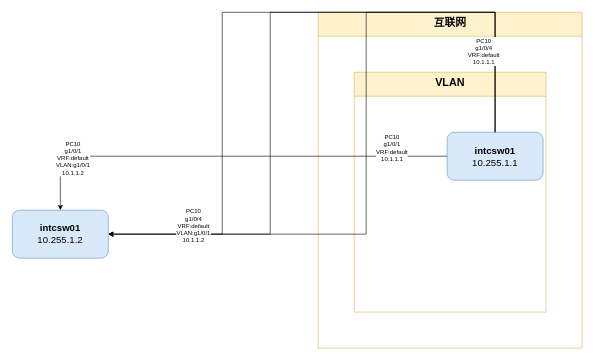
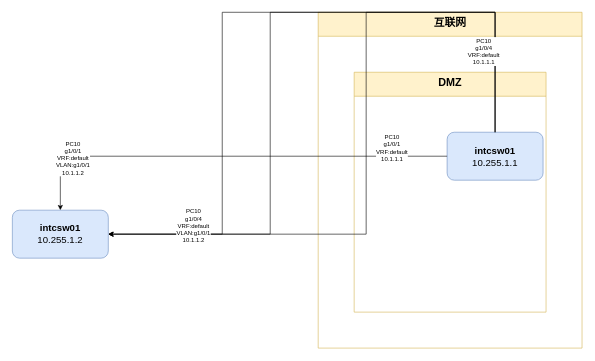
node "VLAN": label "VLAN" -> "DMZ"
